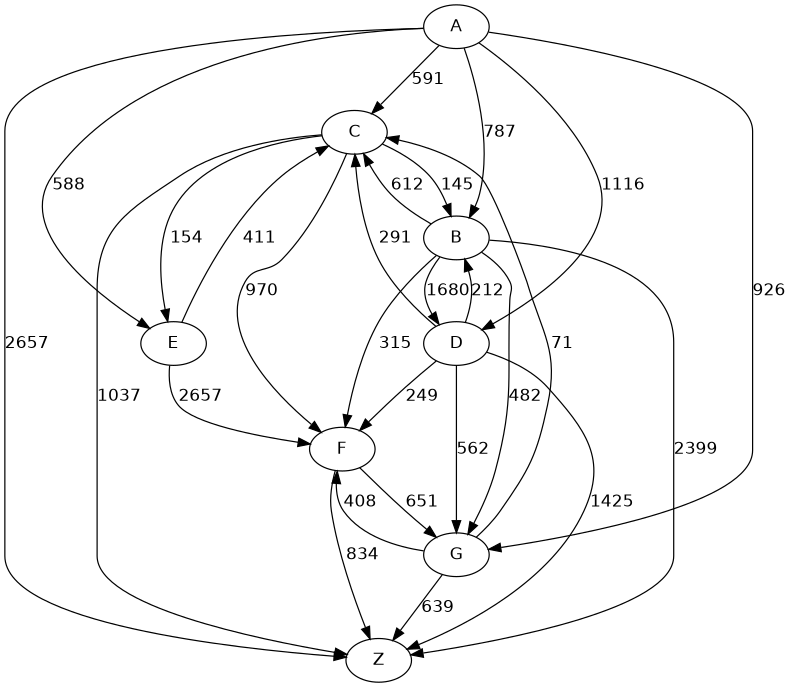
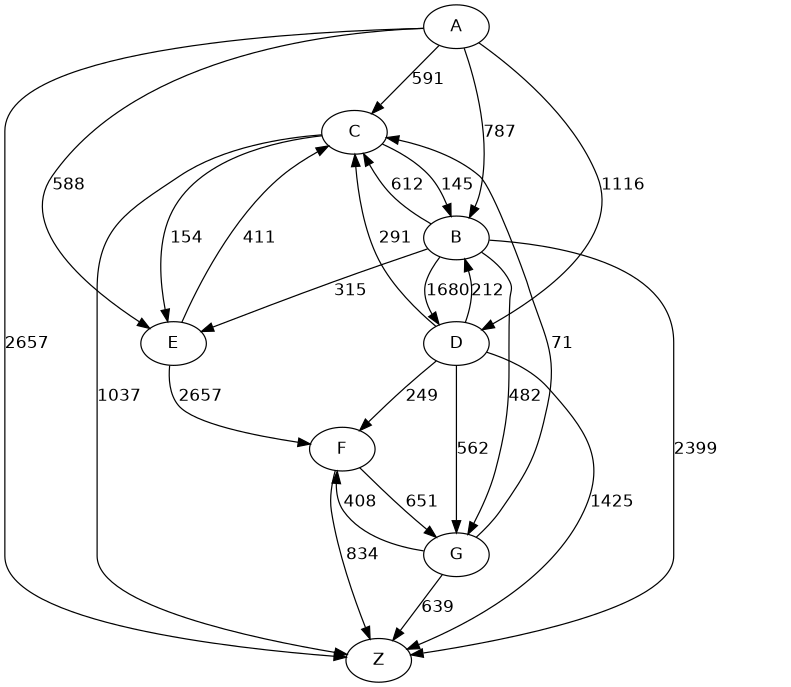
edge "C" -> "F": removed, label "970"
edge "A" -> "G": removed, label "926"
edge "B" -> "F": now "B" -> "E"
